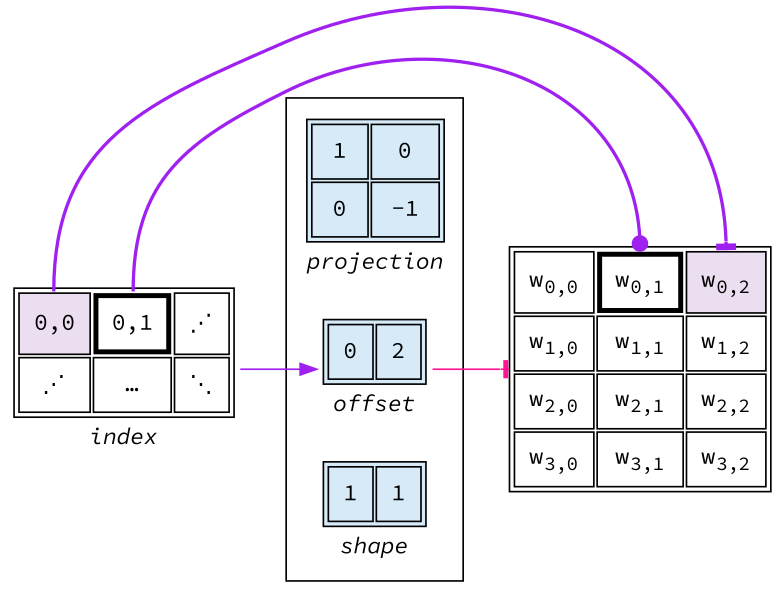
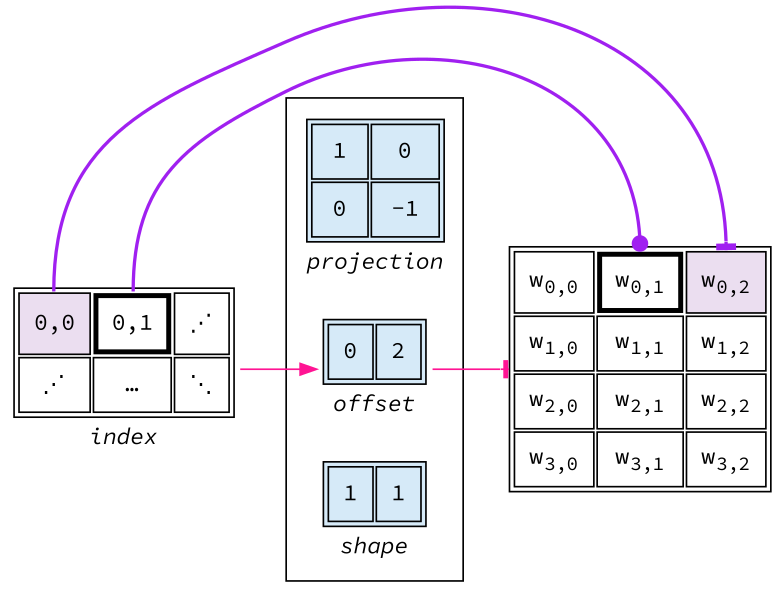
edge "0,0" -> "0": color purple -> deeppink
